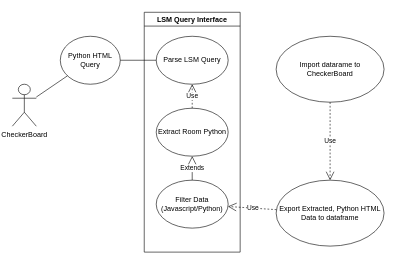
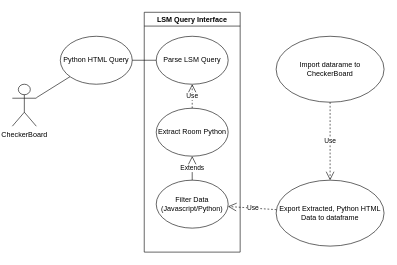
node "Python HTML Query": size 60x48 -> 72x48
